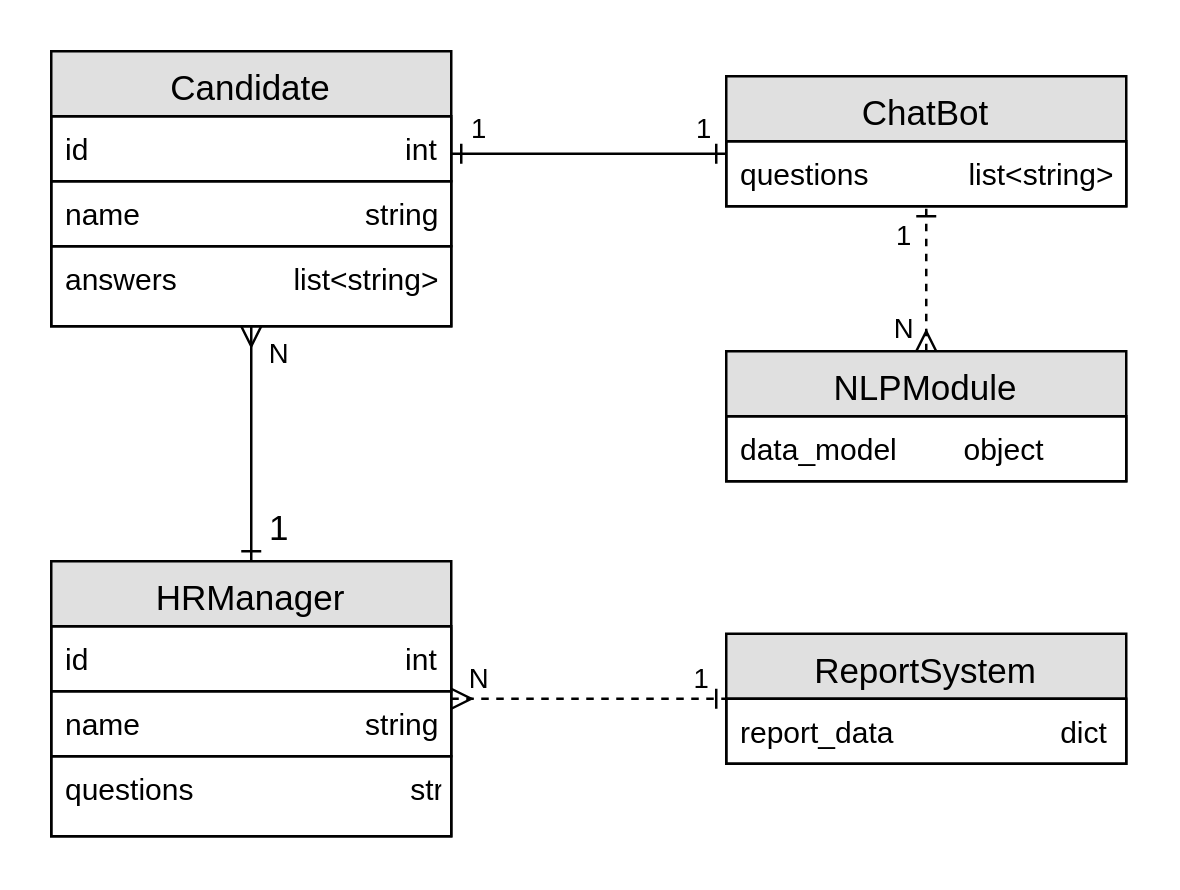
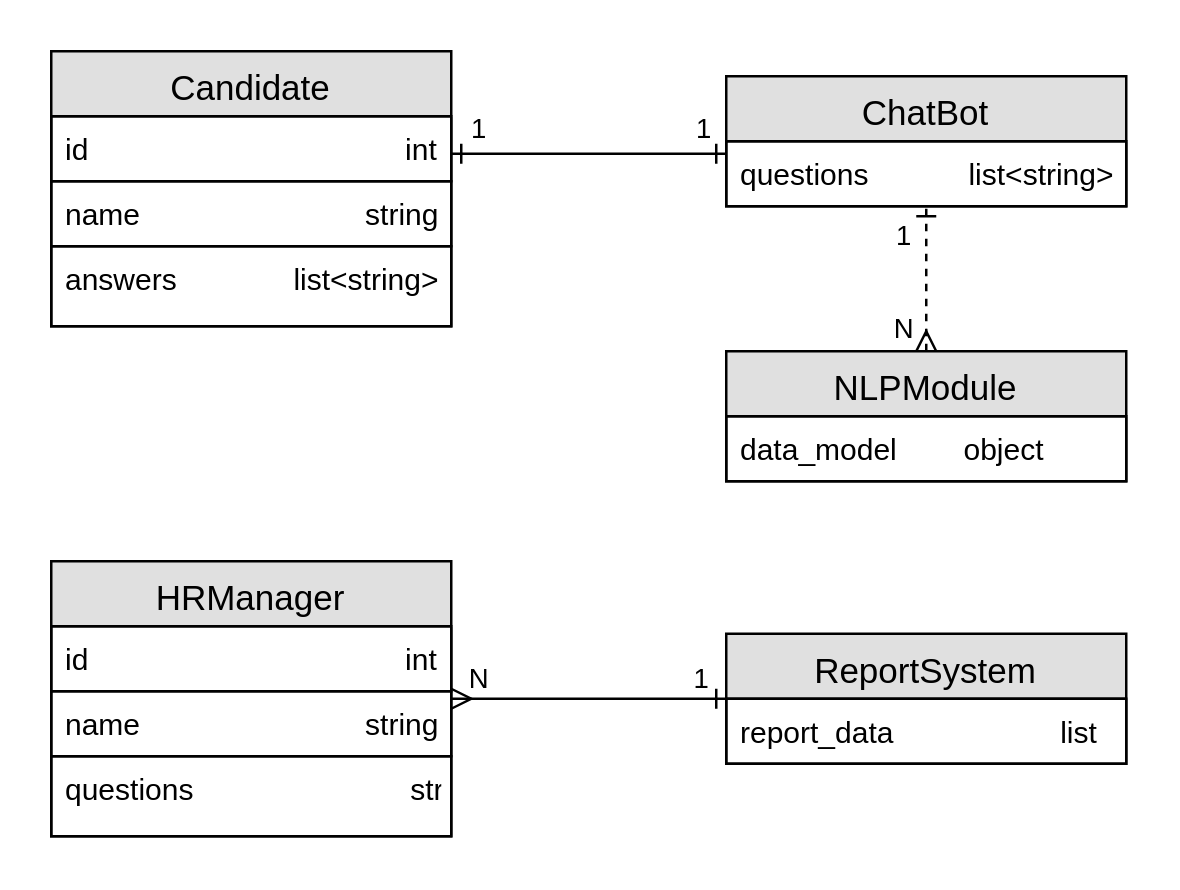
edge "Candidate" -- "HRManager": removed, labels "N", "1"
edge "HRManager" -- "ReportSystem": style dashed -> solid
node "report_data dict": label "report_data dict" -> "report_data list"
